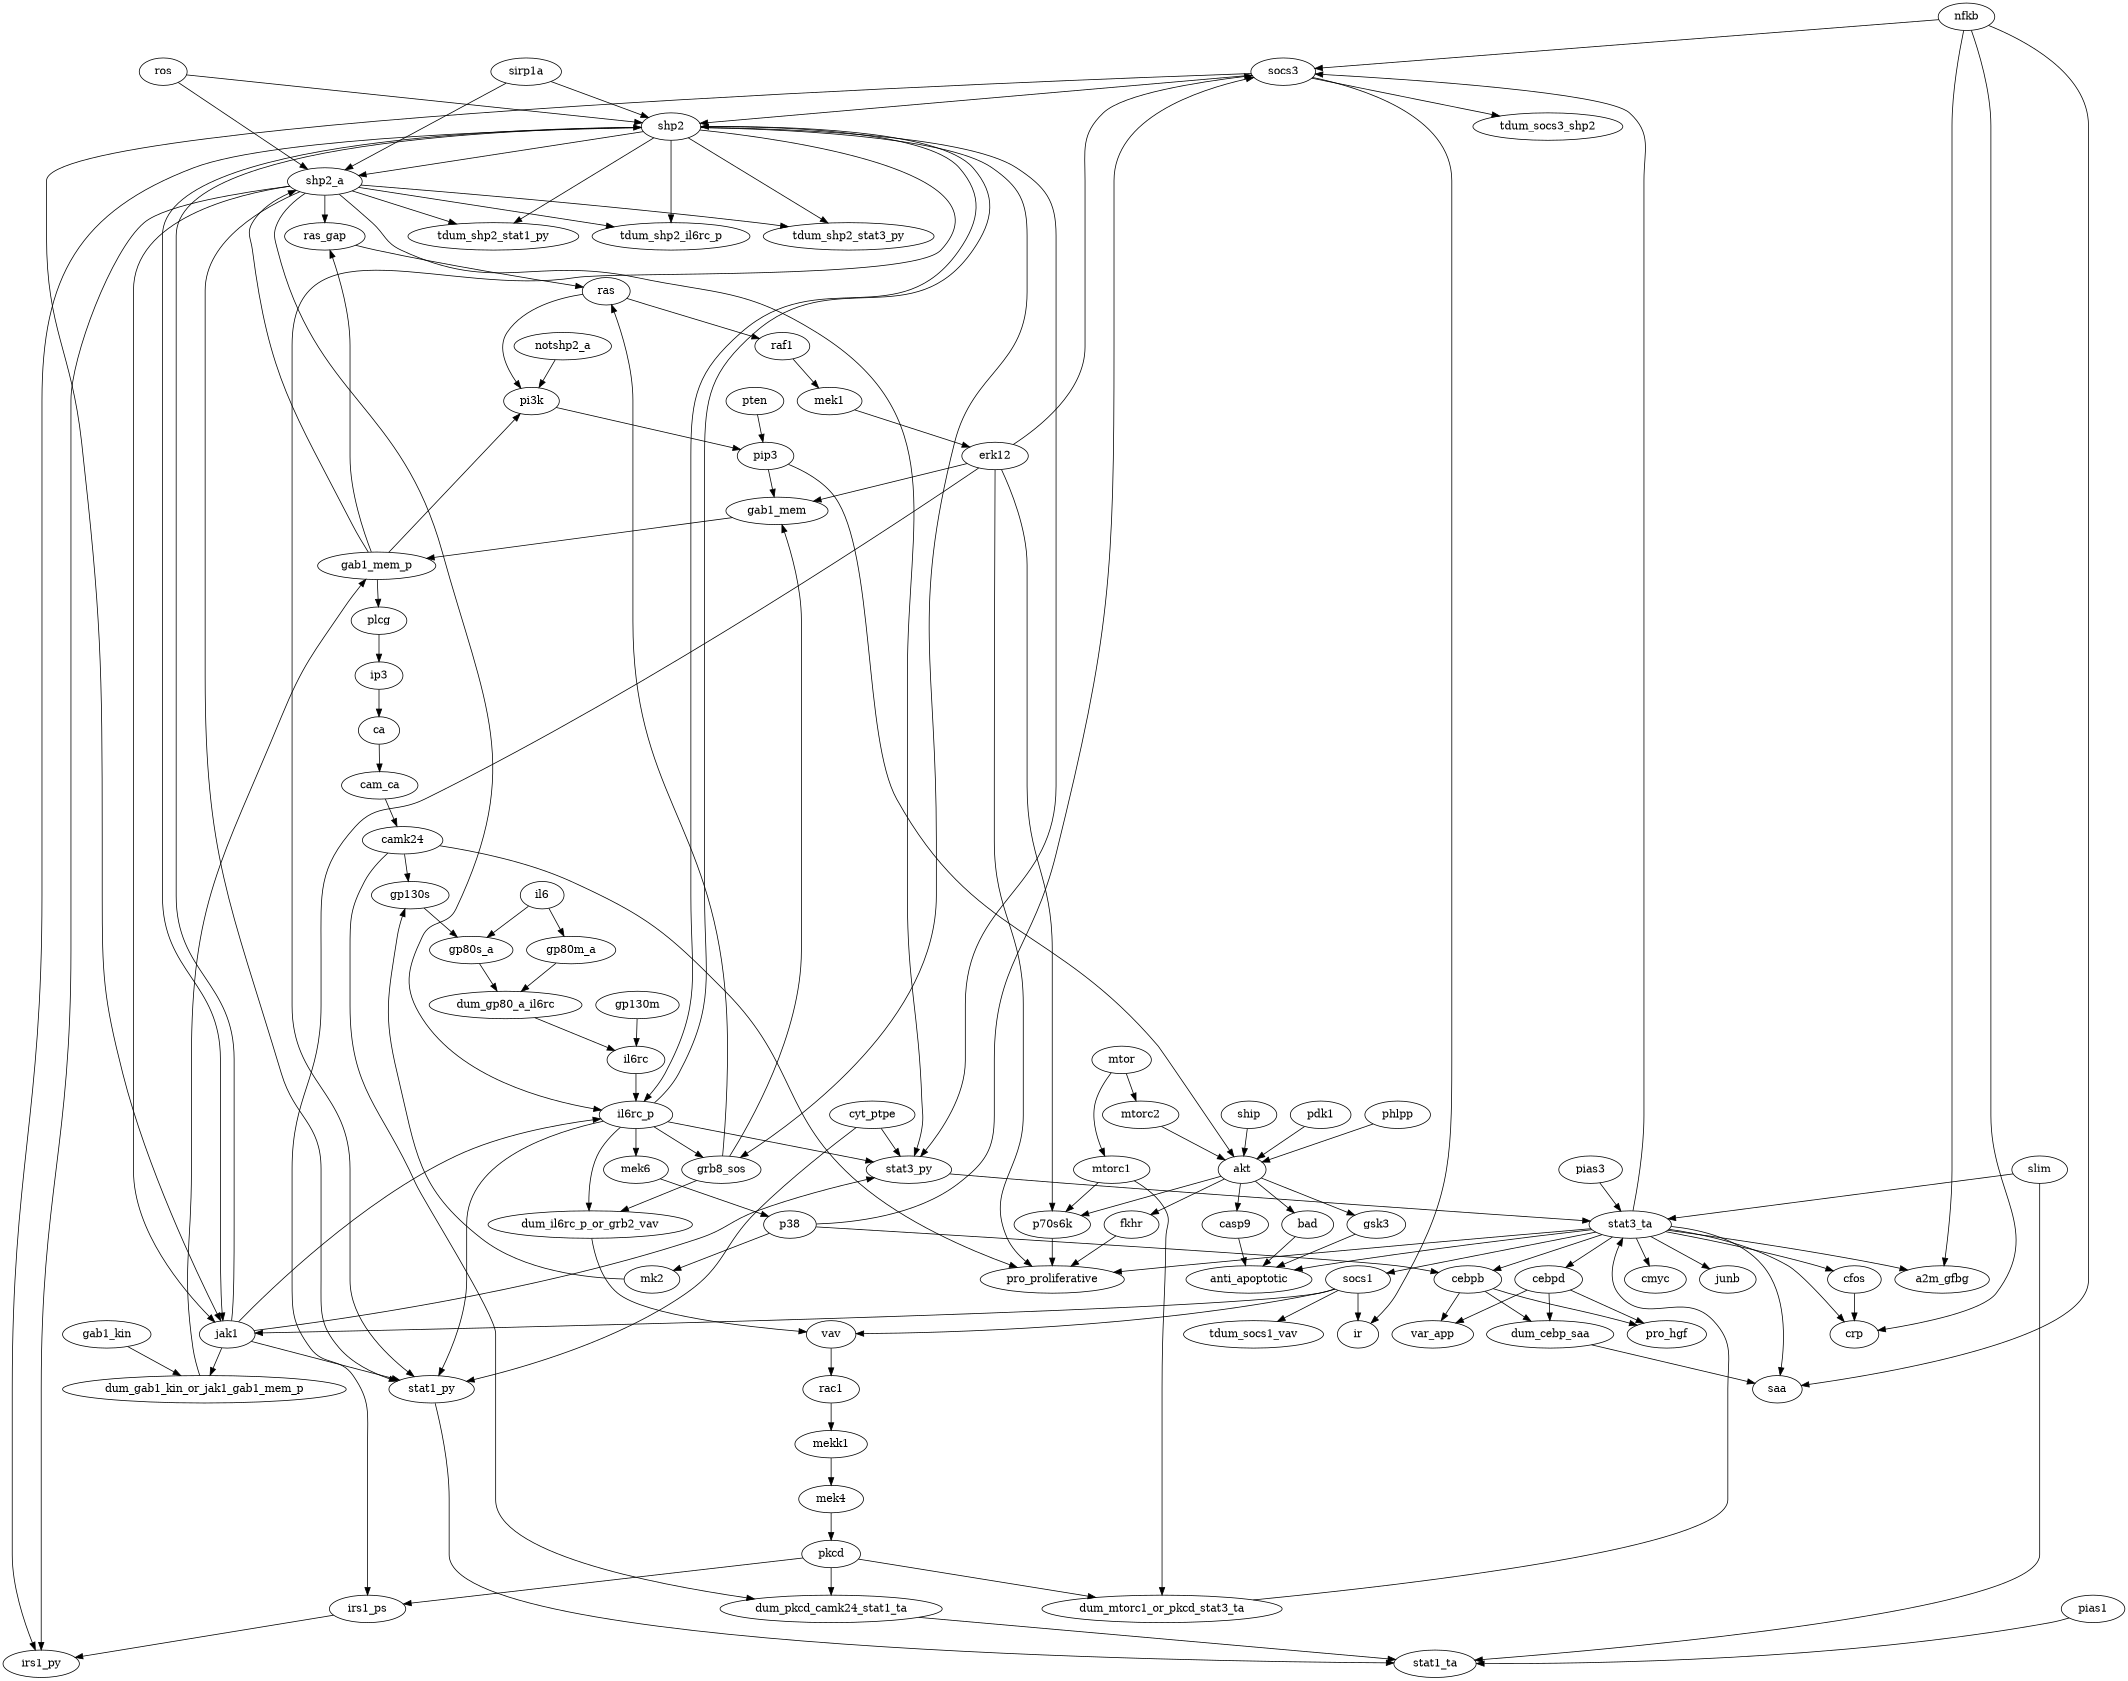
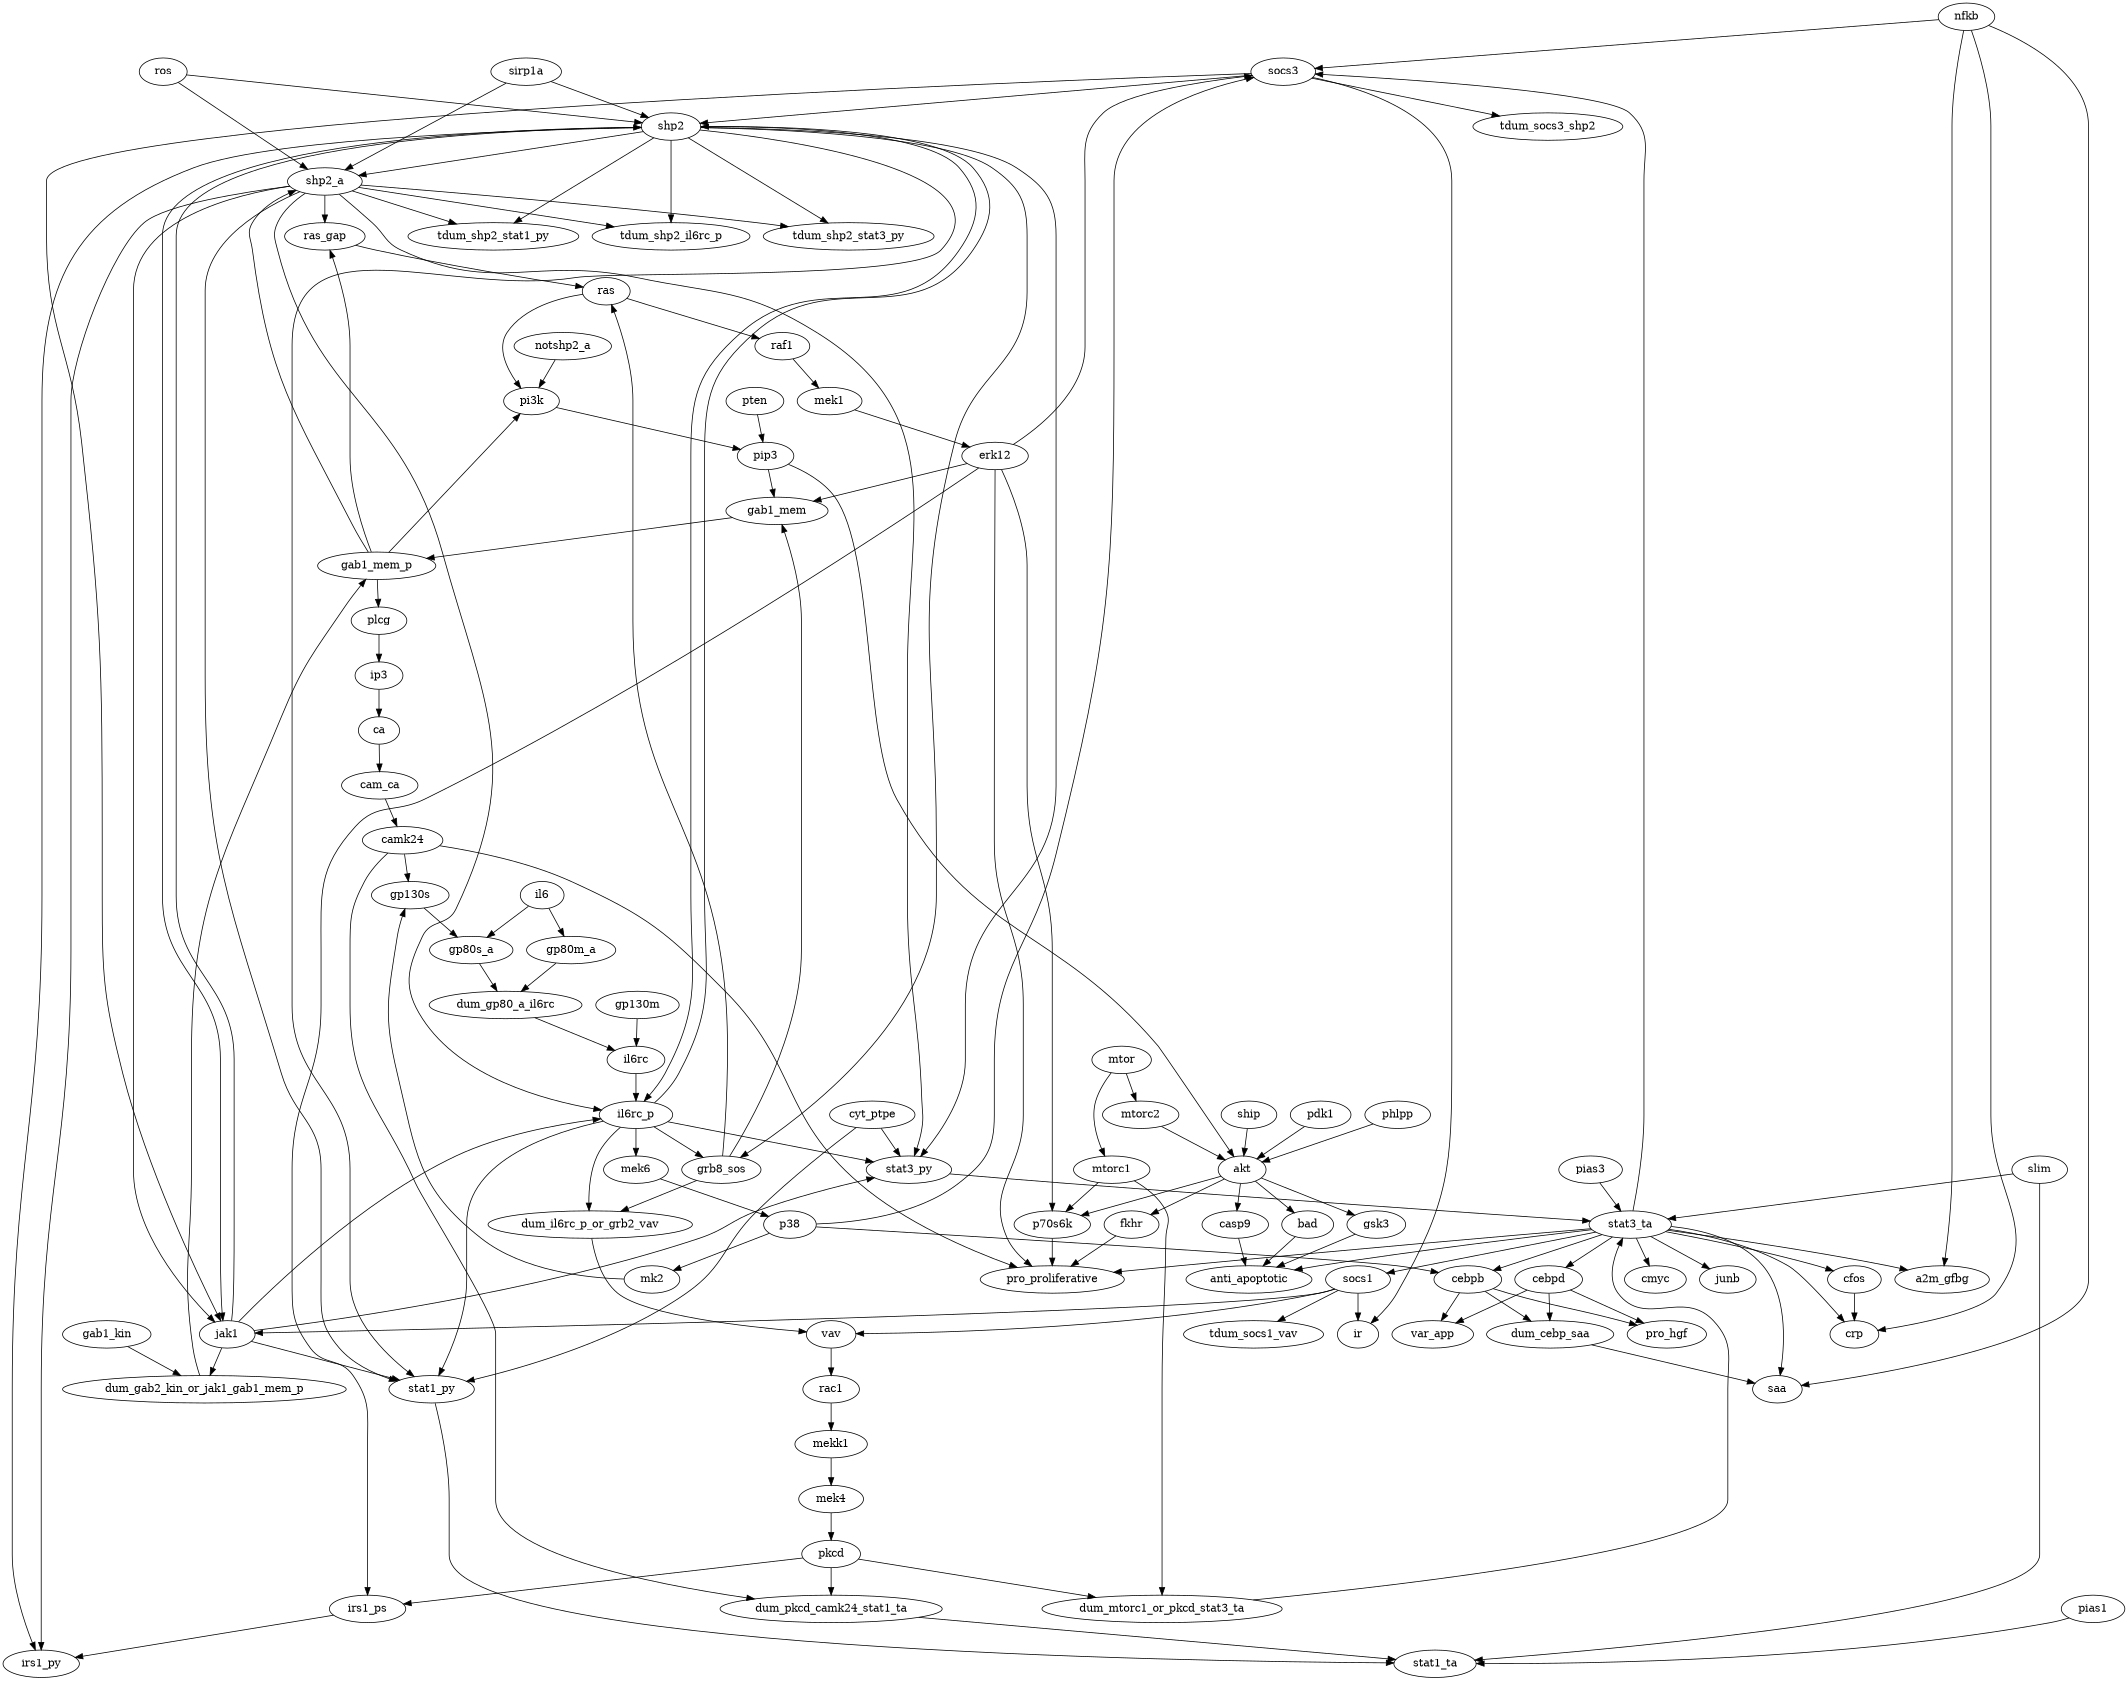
node "dum_gab1_kin_or_jak1_gab1_mem_p": label "dum_gab1_kin_or_jak1_gab1_mem_p" -> "dum_gab2_kin_or_jak1_gab1_mem_p"
